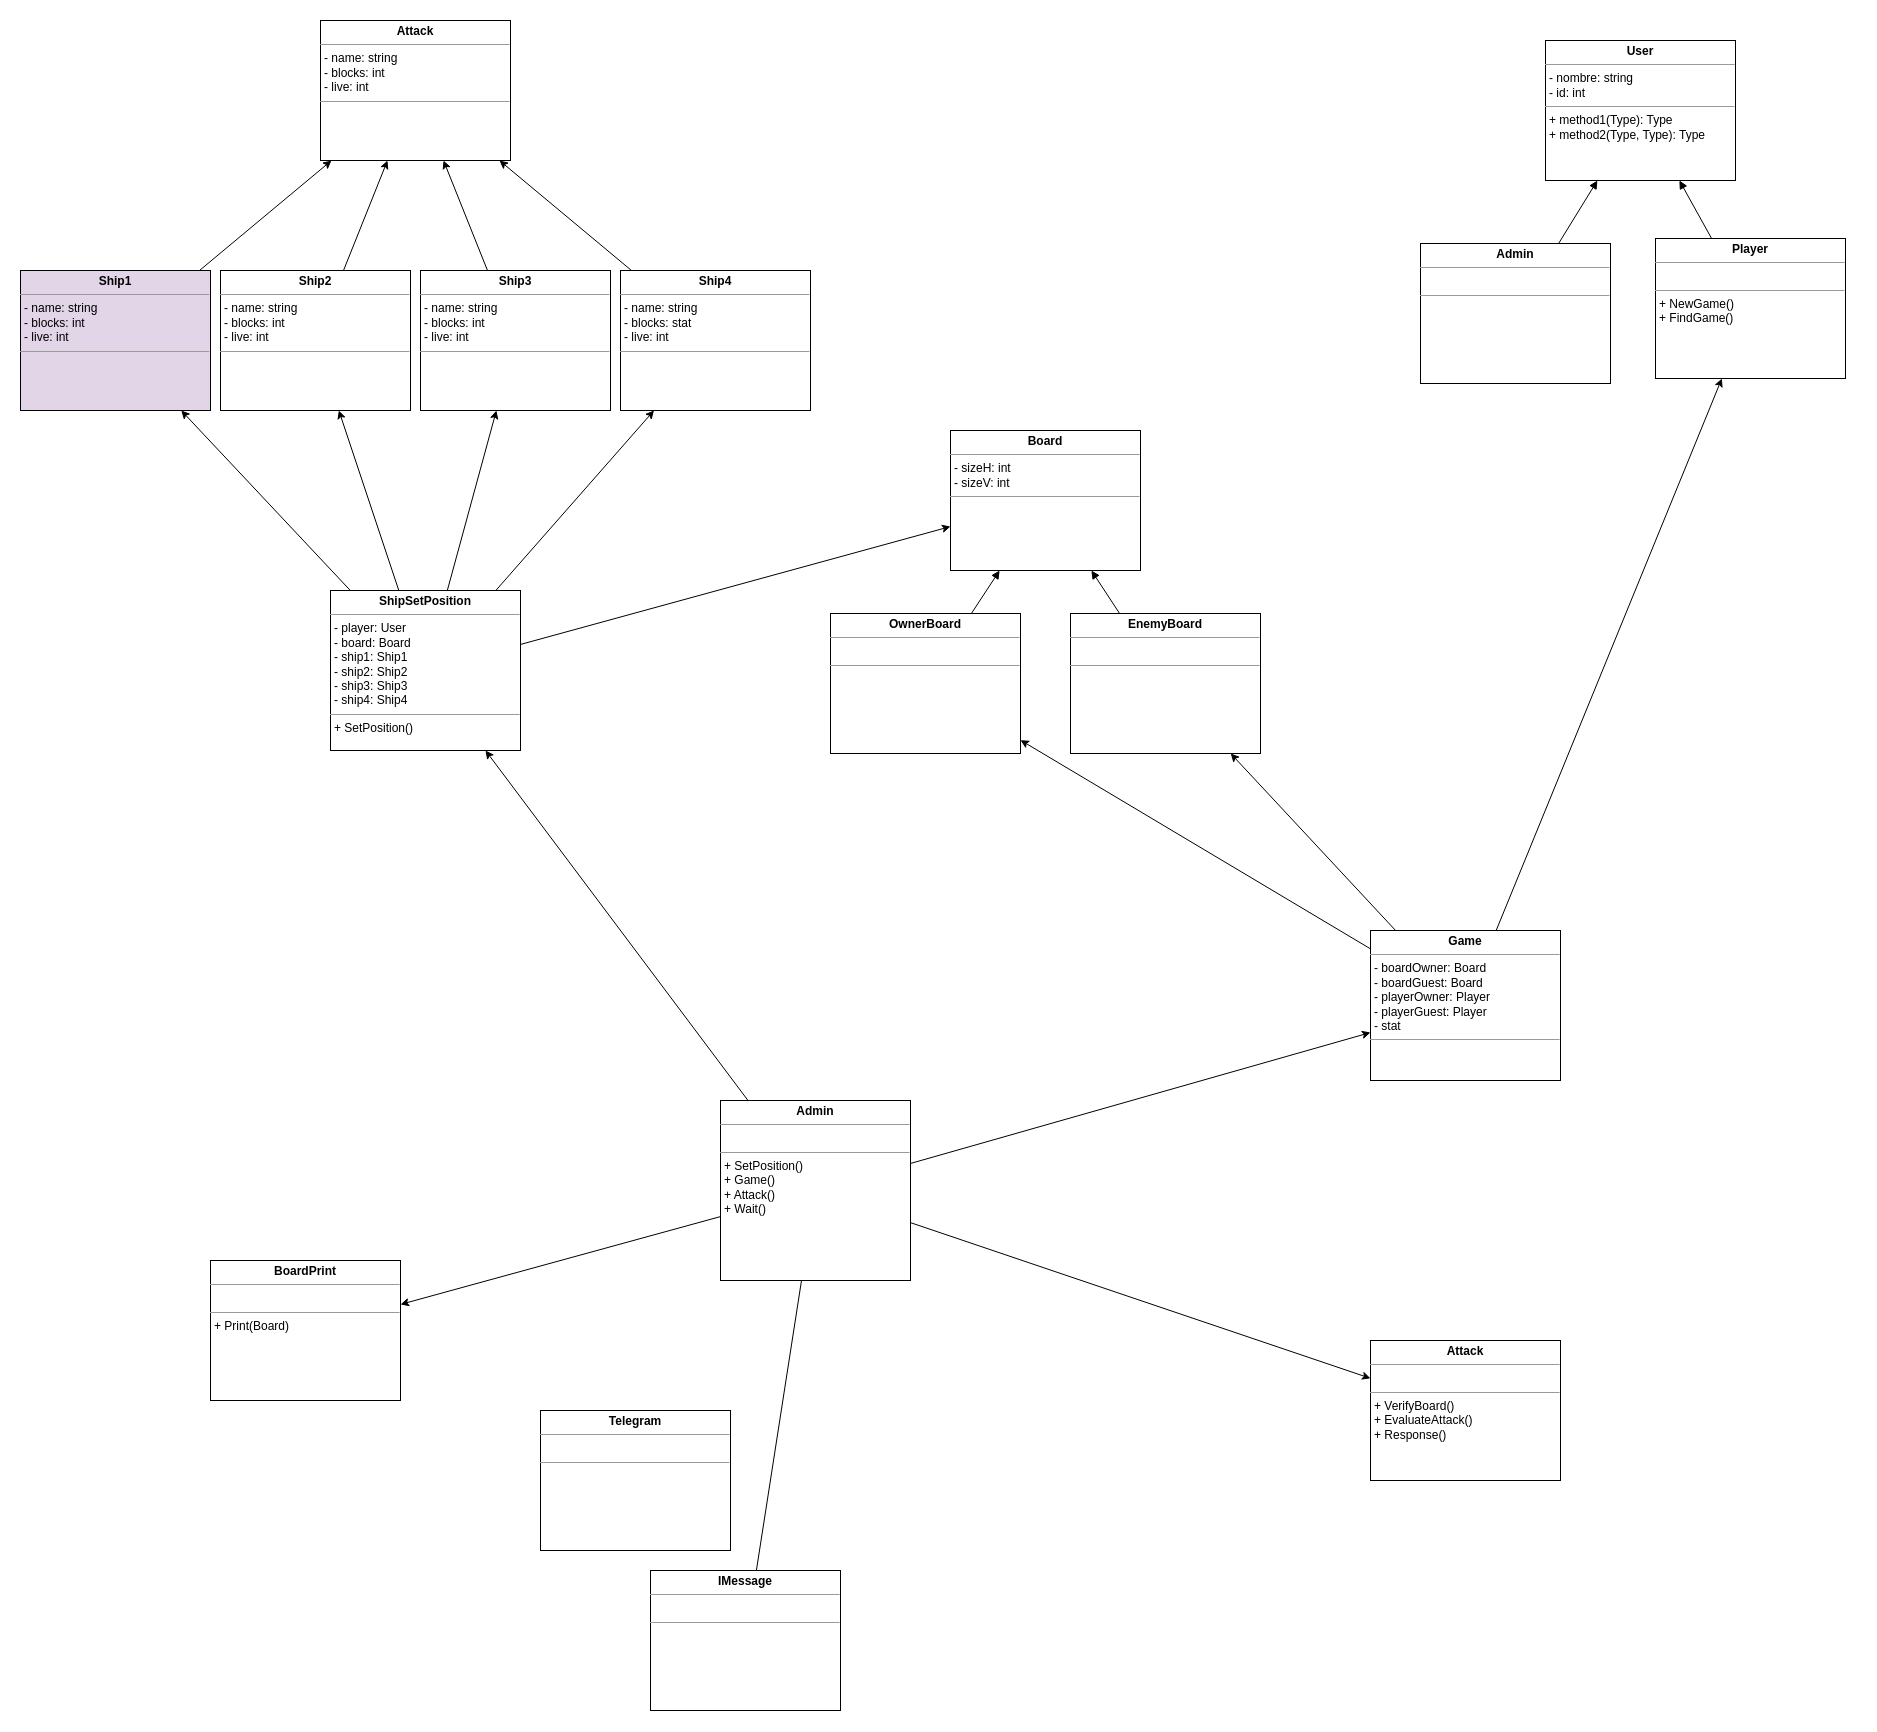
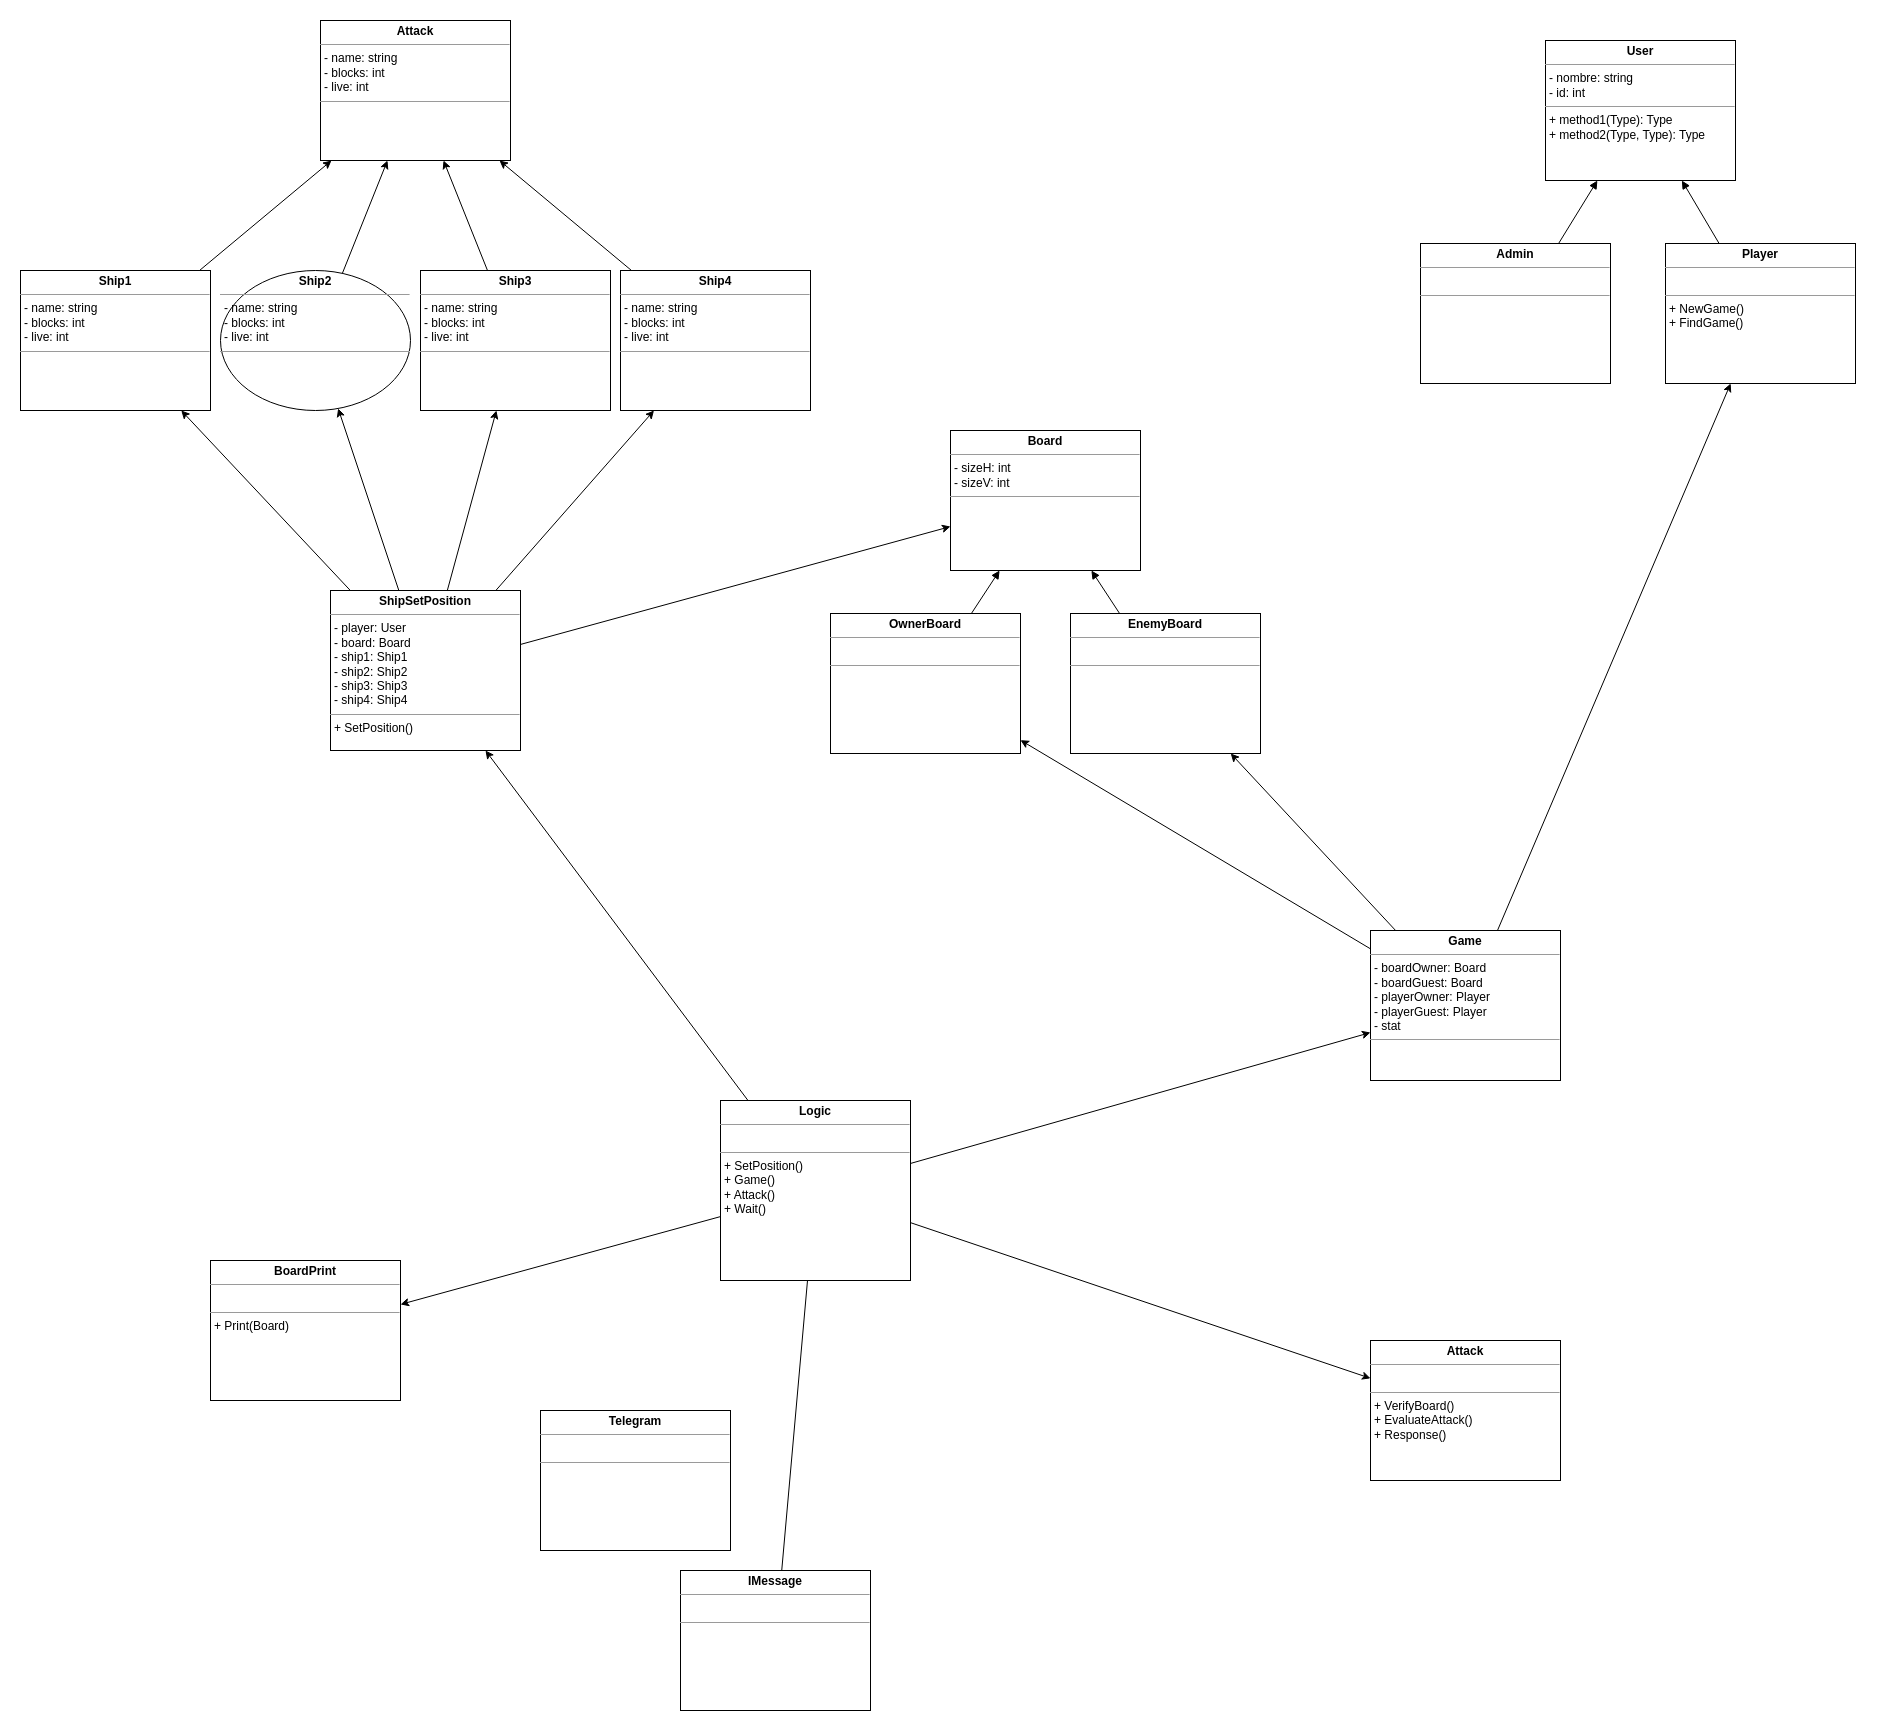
node "Ship4 - name: string - blocks: stat - live: int": label "Ship4 - name: string - blocks: stat - live: int" -> "Ship4 - name: string - blocks: int - live: int"
node "Player + NewGame() + FindGame()": moved (1751, 309) -> (1761, 314)
node "Ship1 - name: string - blocks: int - live: int": fillcolor #e1d5e7 -> #ffffff
node "Ship2 - name: string - blocks: int - live: int": shape rectangle -> ellipse
node "Admin + SetPosition() + Game() + Attack() + Wait()": label "Admin + SetPosition() + Game() + Attack() + Wait()" -> "Logic + SetPosition() + Game() + Attack() + Wait()"
node "IMessage": moved (746, 1641) -> (776, 1641)
